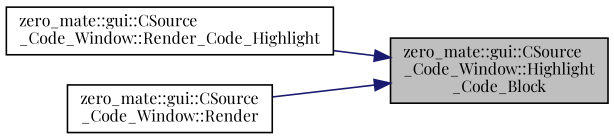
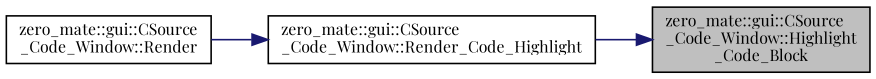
edge "zero_mate::gui::CSource _Code_Window::Render" -> "zero_mate::gui::CSource _Code_Window::Highlight _Code_Block": now "zero_mate::gui::CSource _Code_Window::Render" -> "zero_mate::gui::CSource _Code_Window::Render_Code_Highlight"
